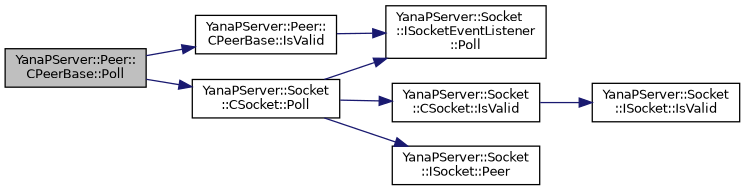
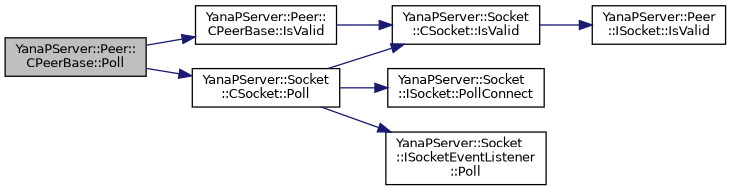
edge "YanaPServer::Peer:: CPeerBase::IsValid" -> "YanaPServer::Socket ::ISocketEventListener ::Poll": now "YanaPServer::Peer:: CPeerBase::IsValid" -> "YanaPServer::Socket ::CSocket::IsValid"
node "YanaPServer::Socket ::ISocket::IsValid": label "YanaPServer::Socket ::ISocket::IsValid" -> "YanaPServer::Peer ::ISocket::IsValid"
node "YanaPServer::Socket ::ISocket::Peer": label "YanaPServer::Socket ::ISocket::Peer" -> "YanaPServer::Socket ::ISocket::PollConnect"
